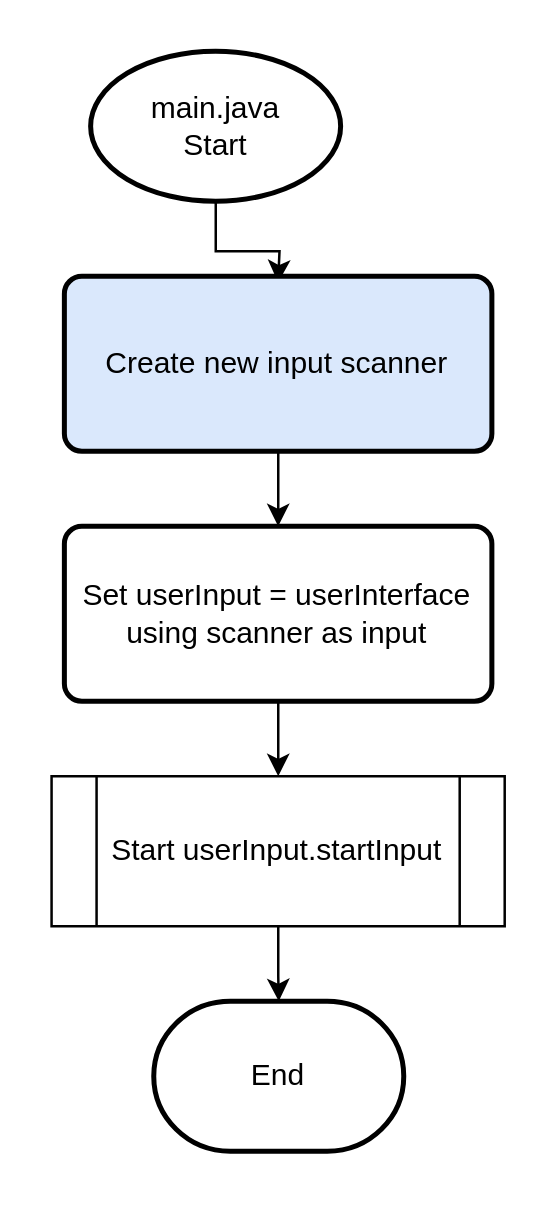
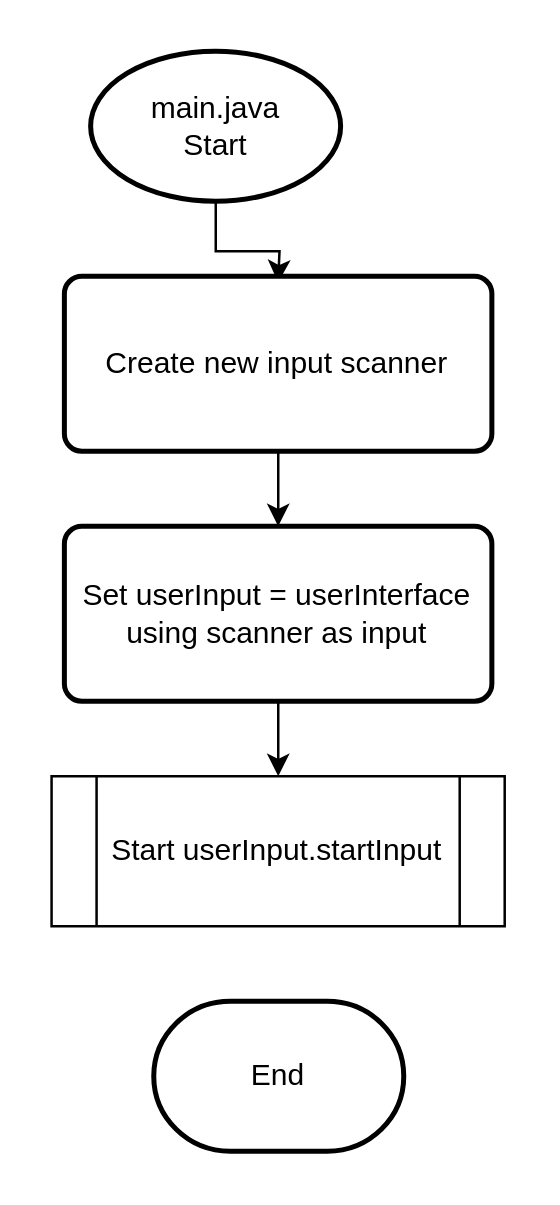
node "Create new input scanner": fillcolor #dae8fc -> #ffffff
edge "Start userInput.startInput" -> "End": removed
